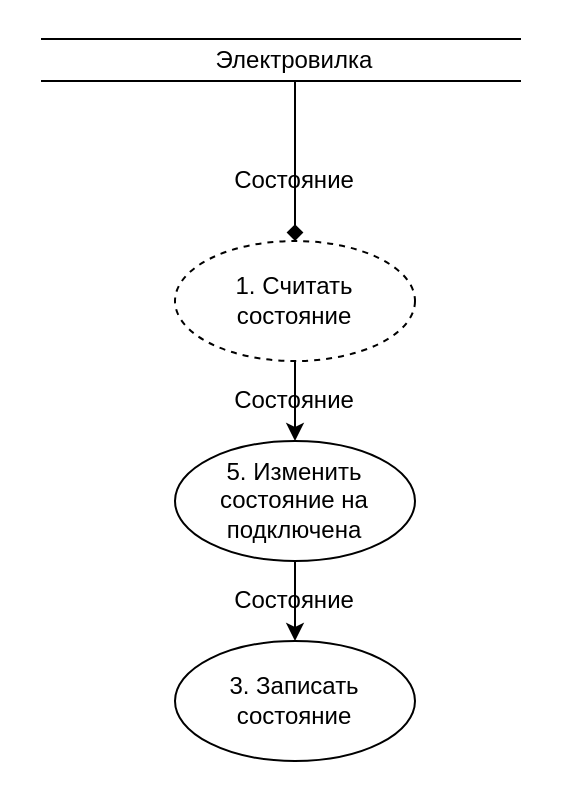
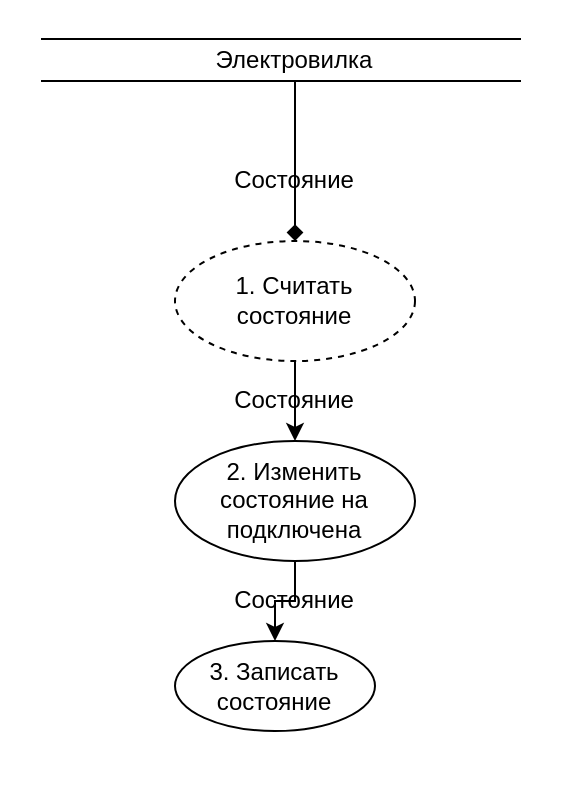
node "5. Изменить состояние на подключена": label "5. Изменить состояние на подключена" -> "2. Изменить состояние на подключена"
node "3. Записать состояние": size 240x120 -> 200x90
